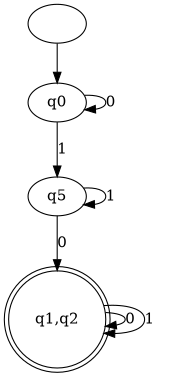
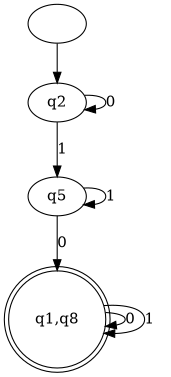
node "q0": label "q0" -> "q2"
node "q1,q2": label "q1,q2" -> "q1,q8"
